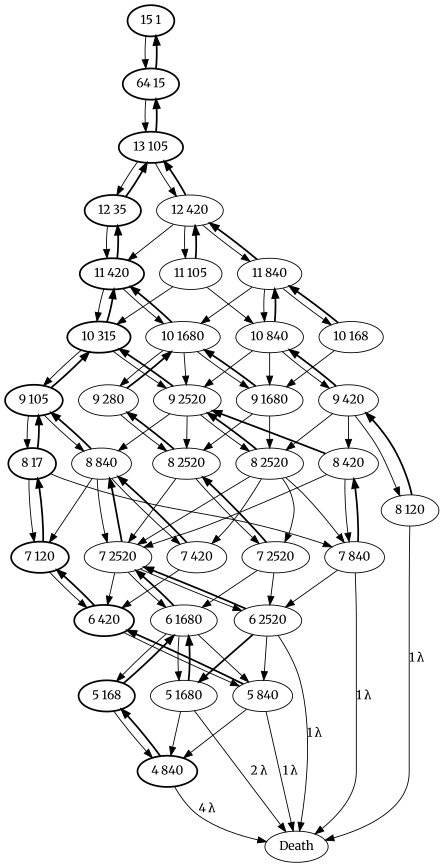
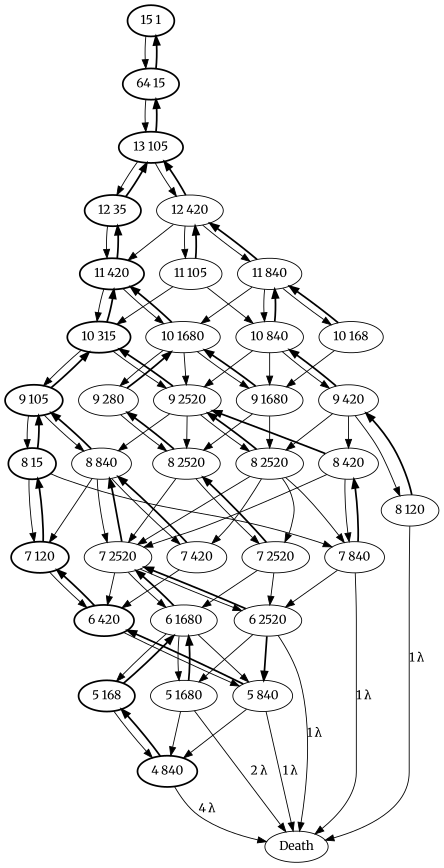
node "8 17": label "8 17" -> "8 15"
edge "6 2520" -> "5 840": style solid -> bold
edge "6 2520" -> "5 1680": style bold -> solid
